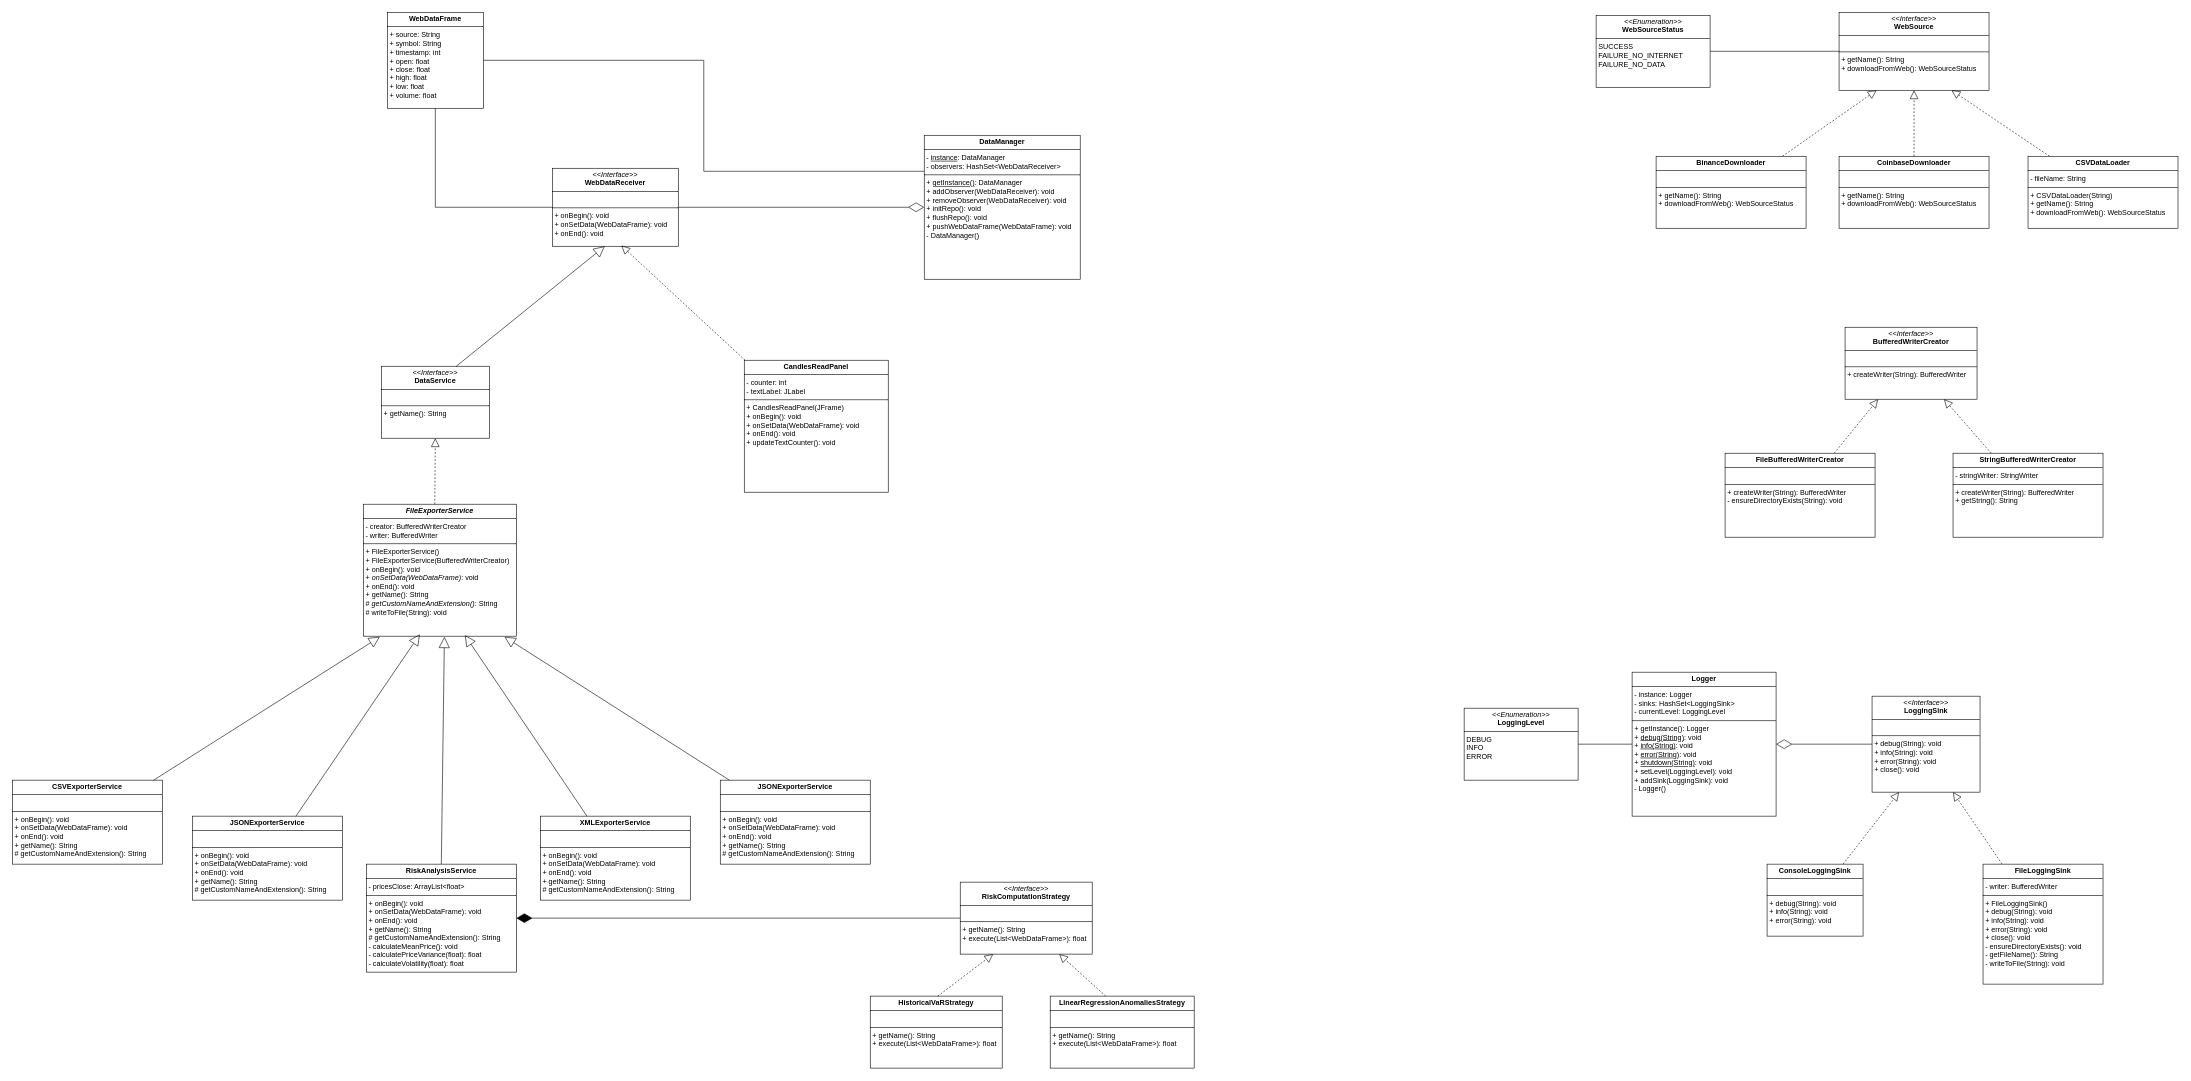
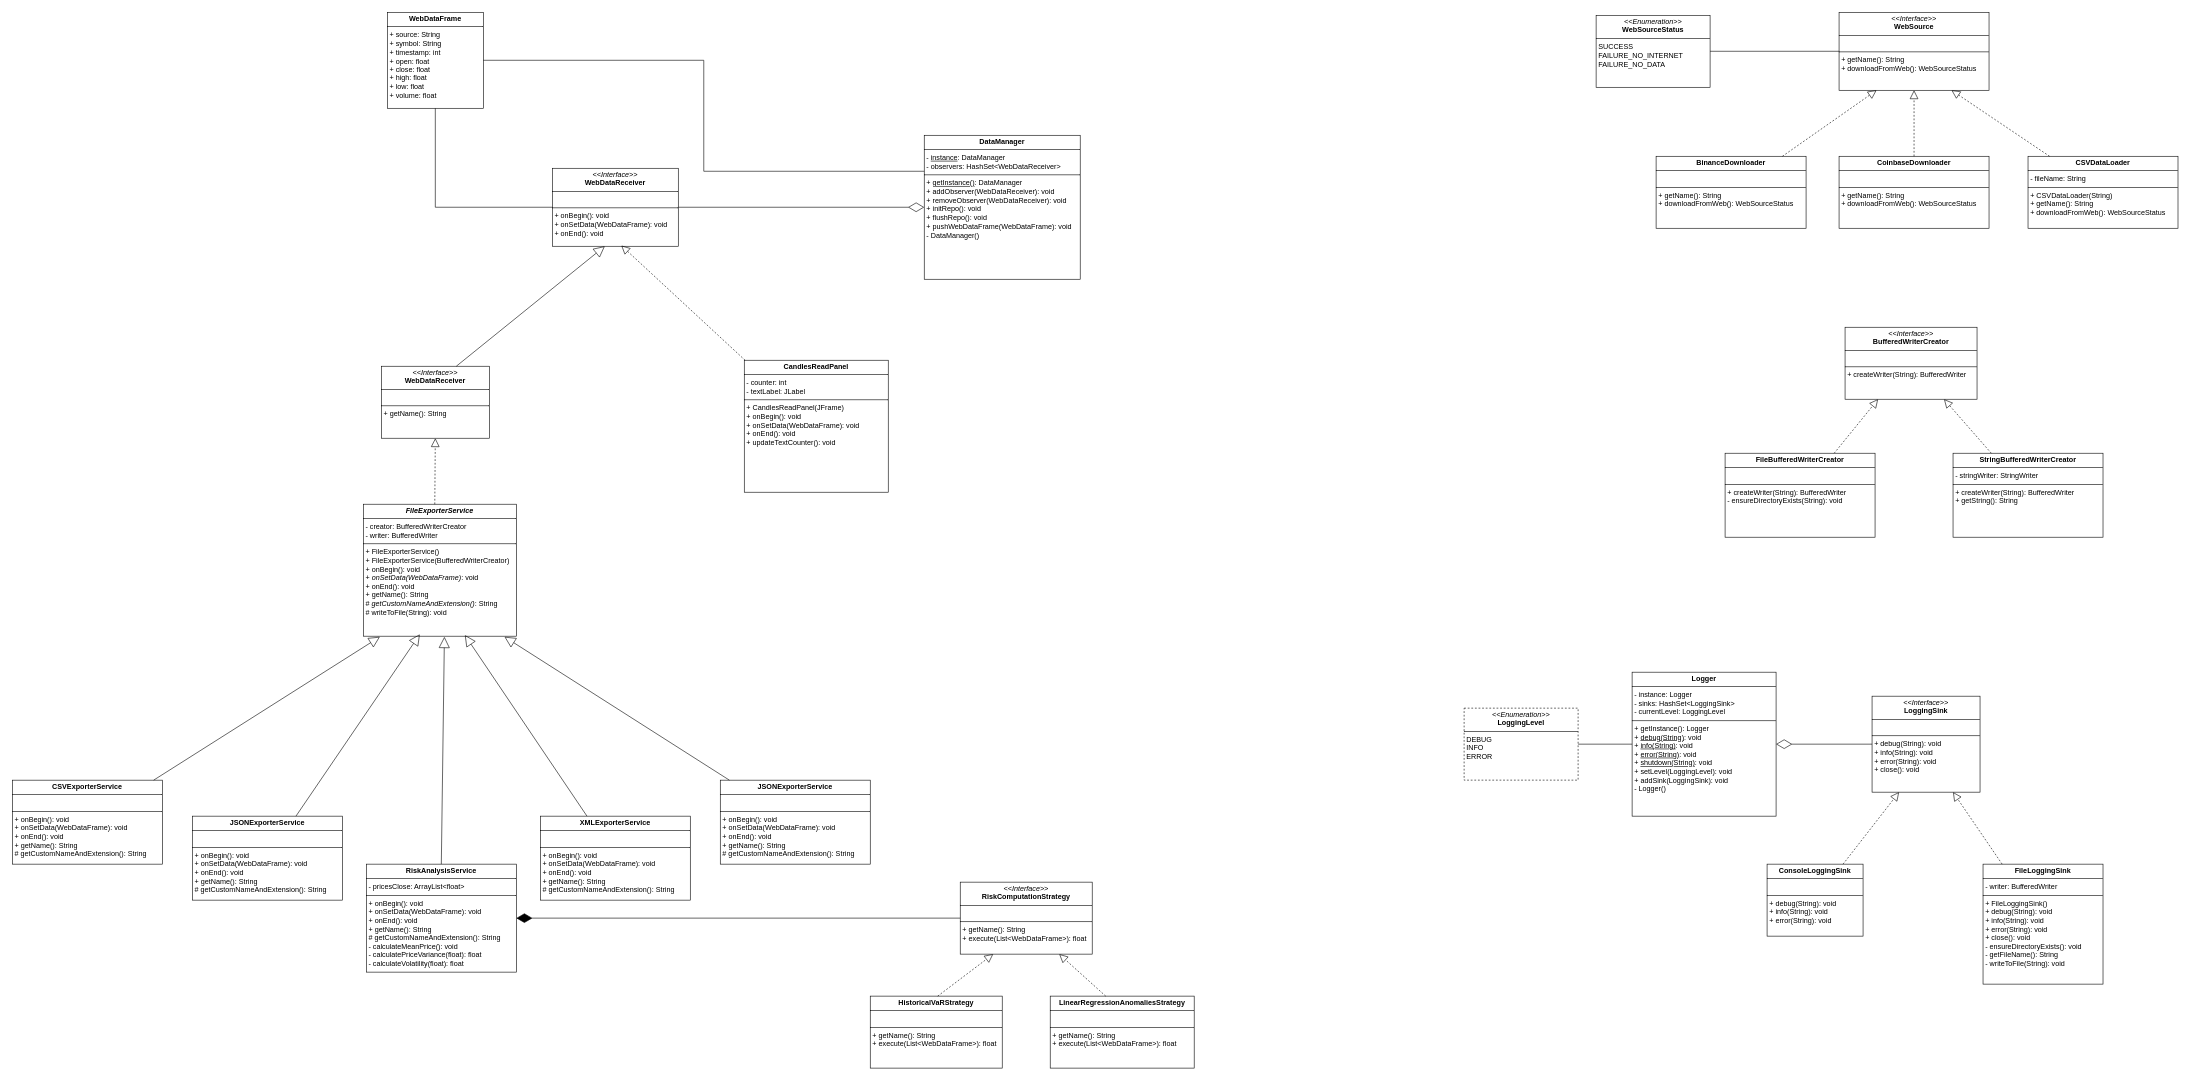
node "<<Interface>> DataService + getName(): String": label "<<Interface>> DataService + getName(): String" -> "<<Interface>> WebDataReceiver + getName(): String"
node "<<Enumeration>> LoggingLevel DEBUG INFO ERROR": style solid -> dashed
